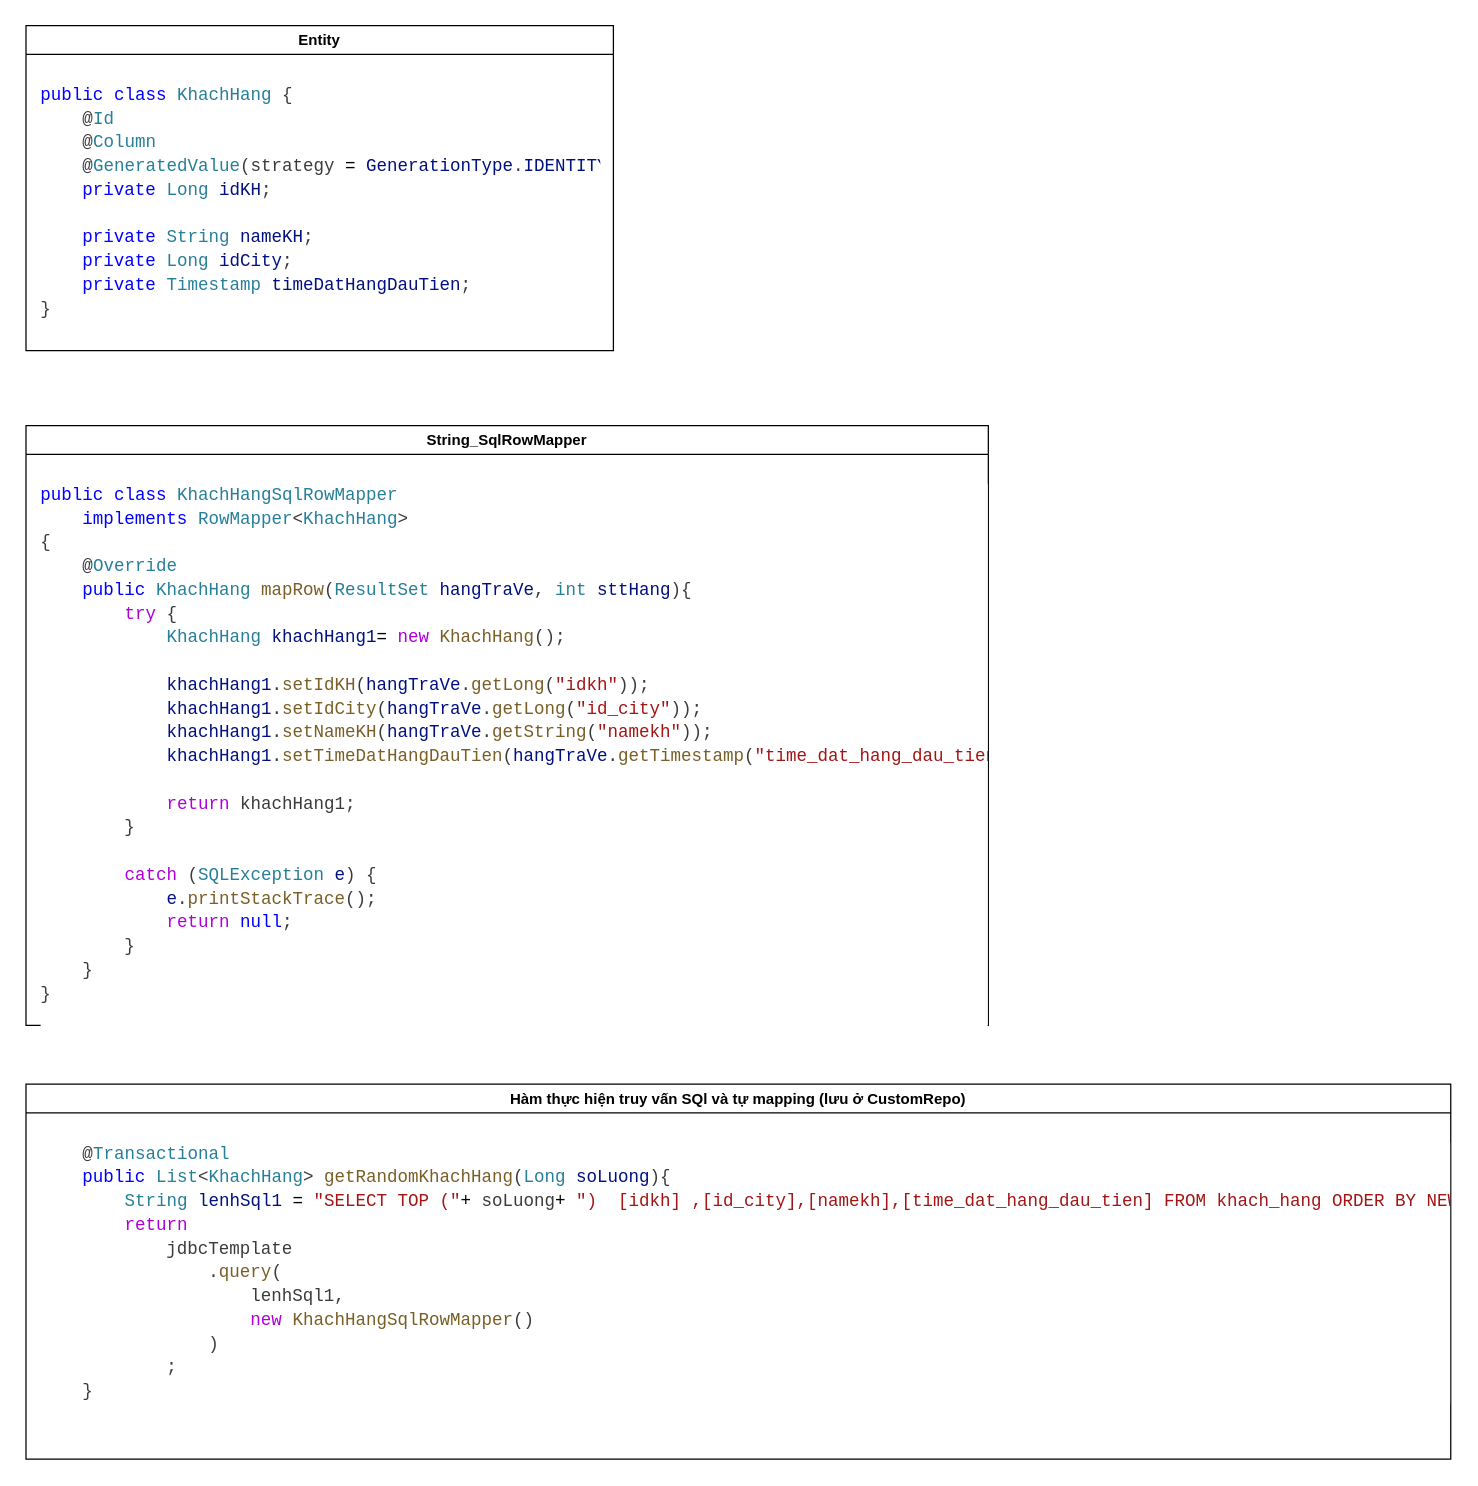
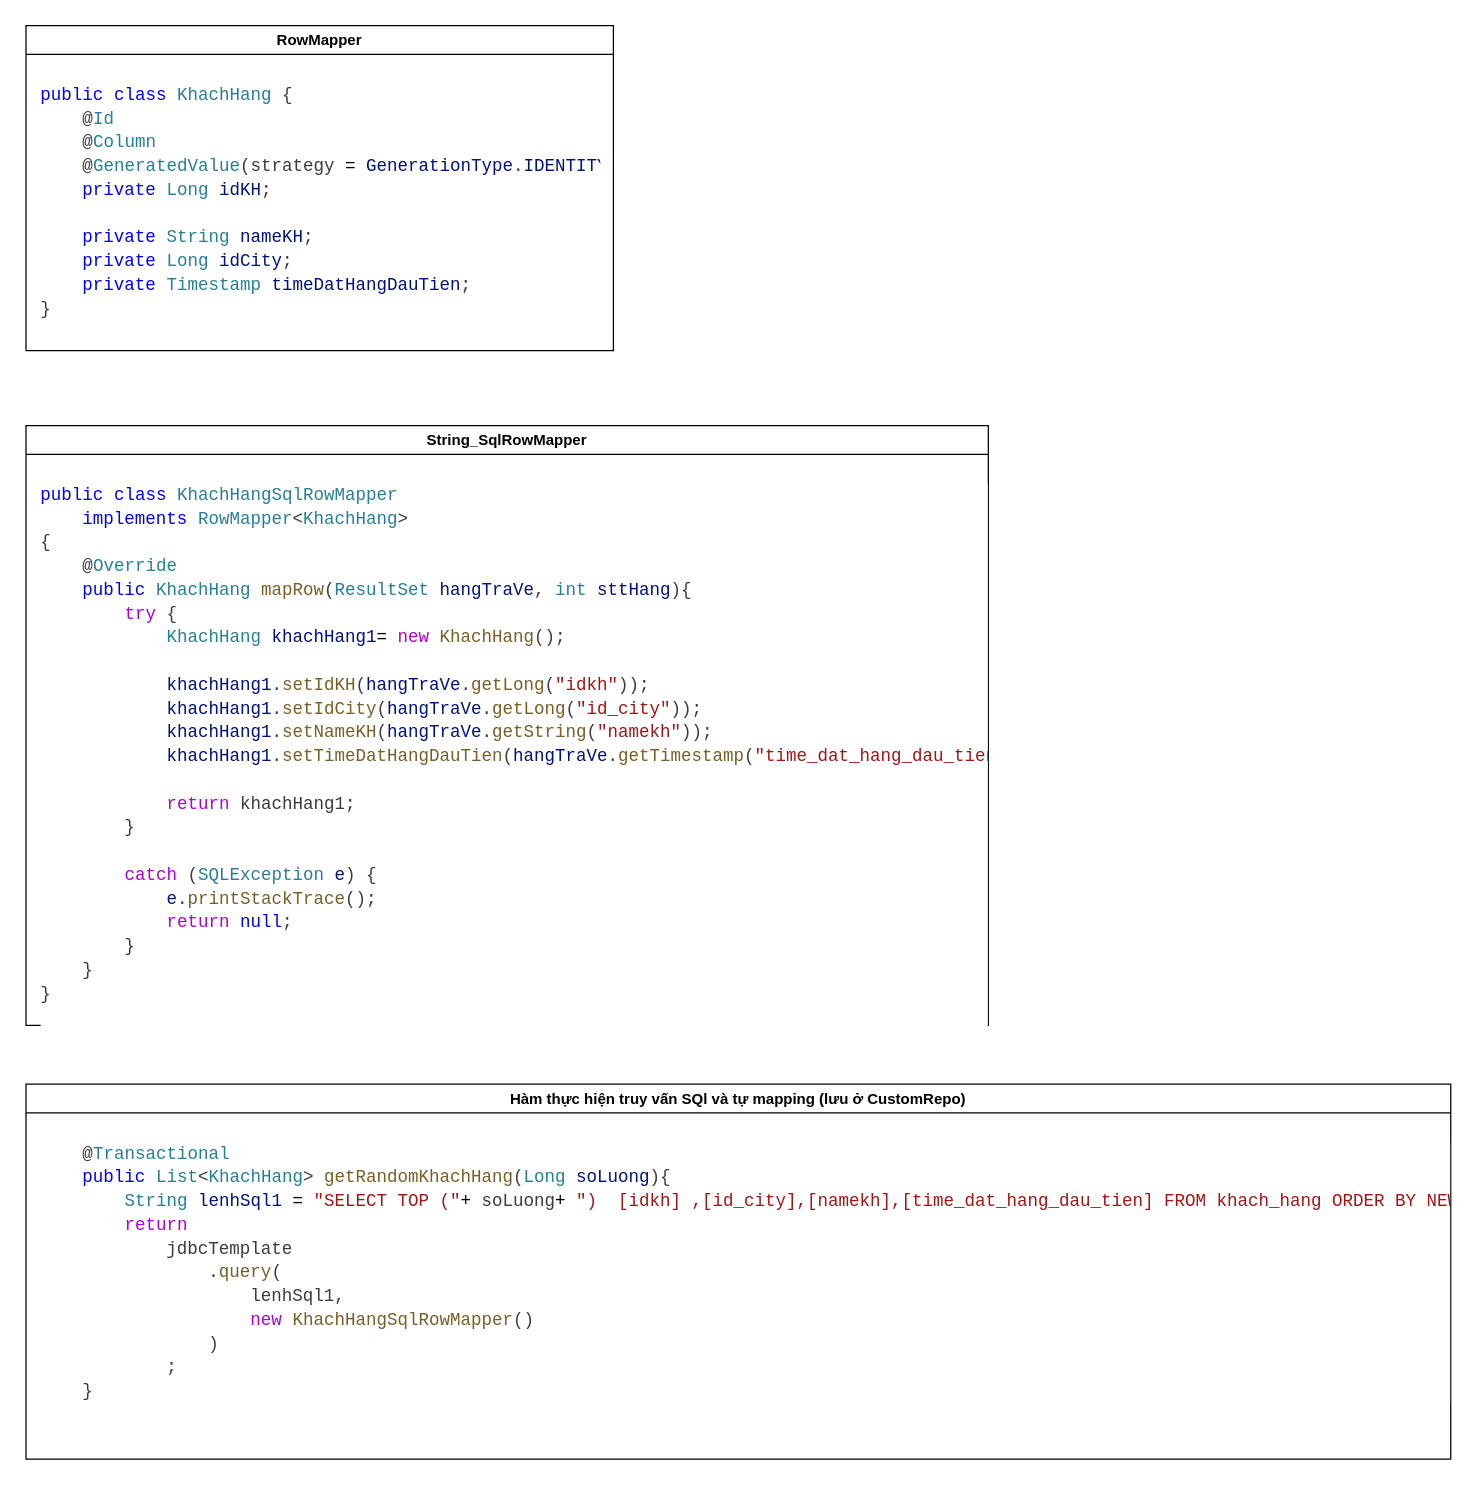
node "Entity": label "Entity" -> "RowMapper"
